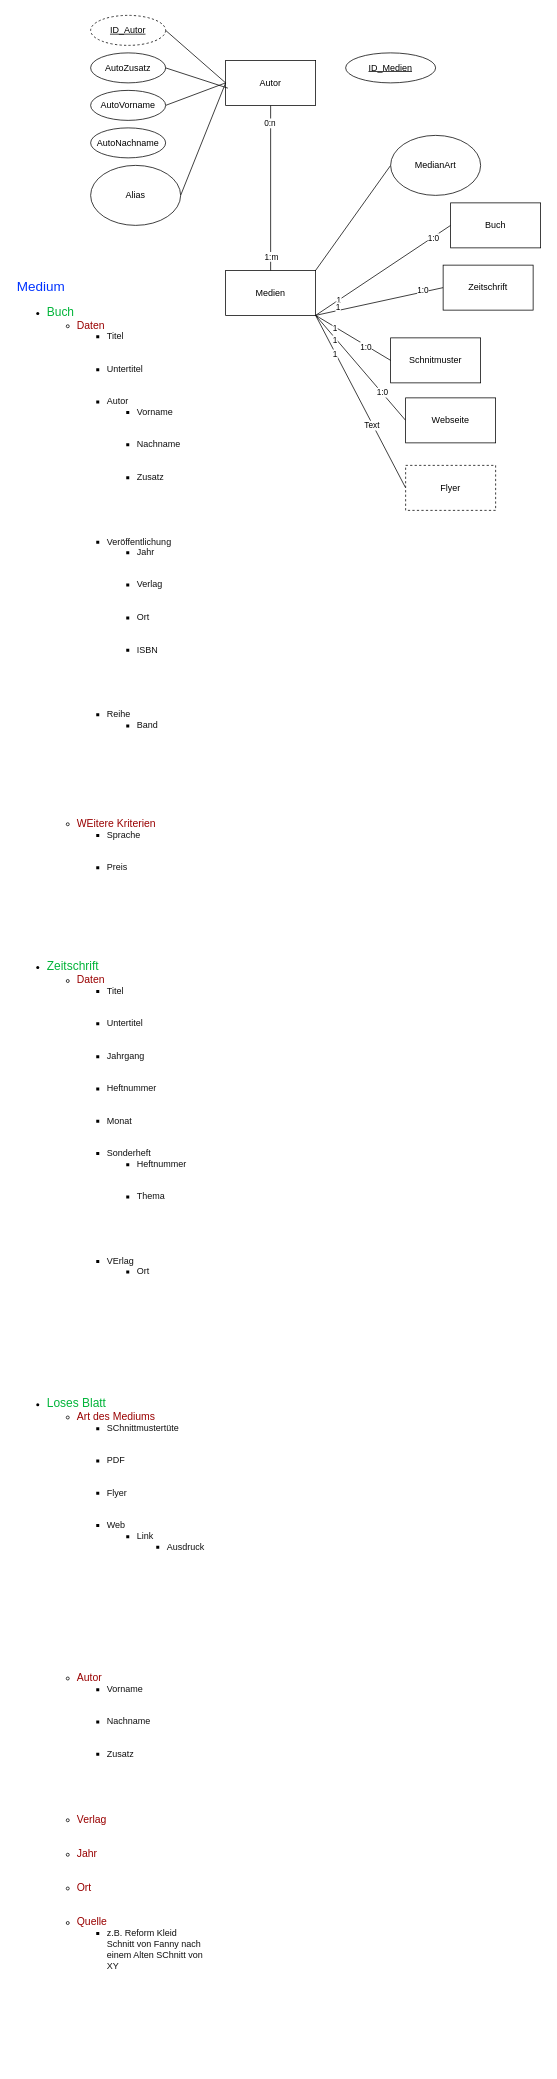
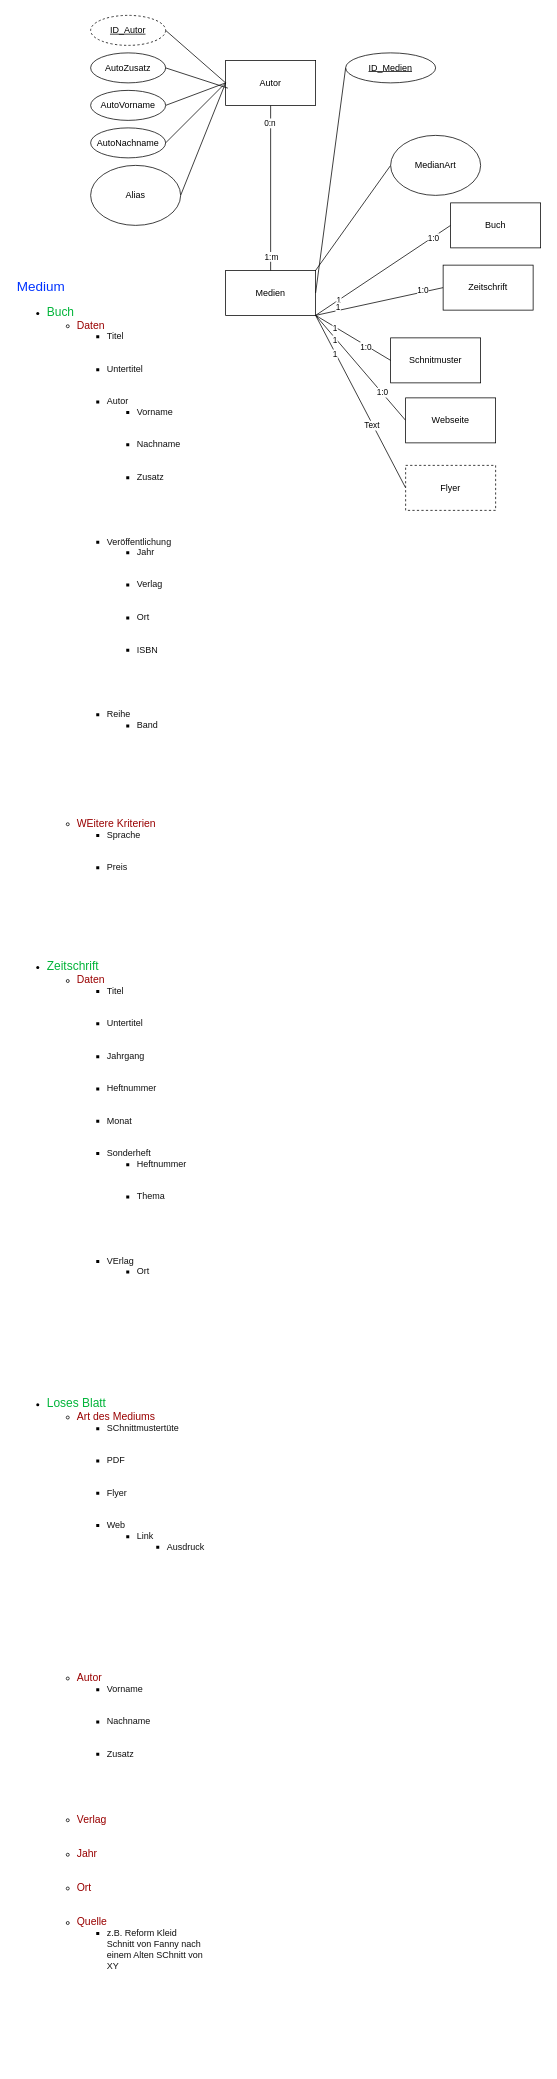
edge "Autor" -- "AutoNachname": added
edge "ID_Medien" -- "Medien": added
